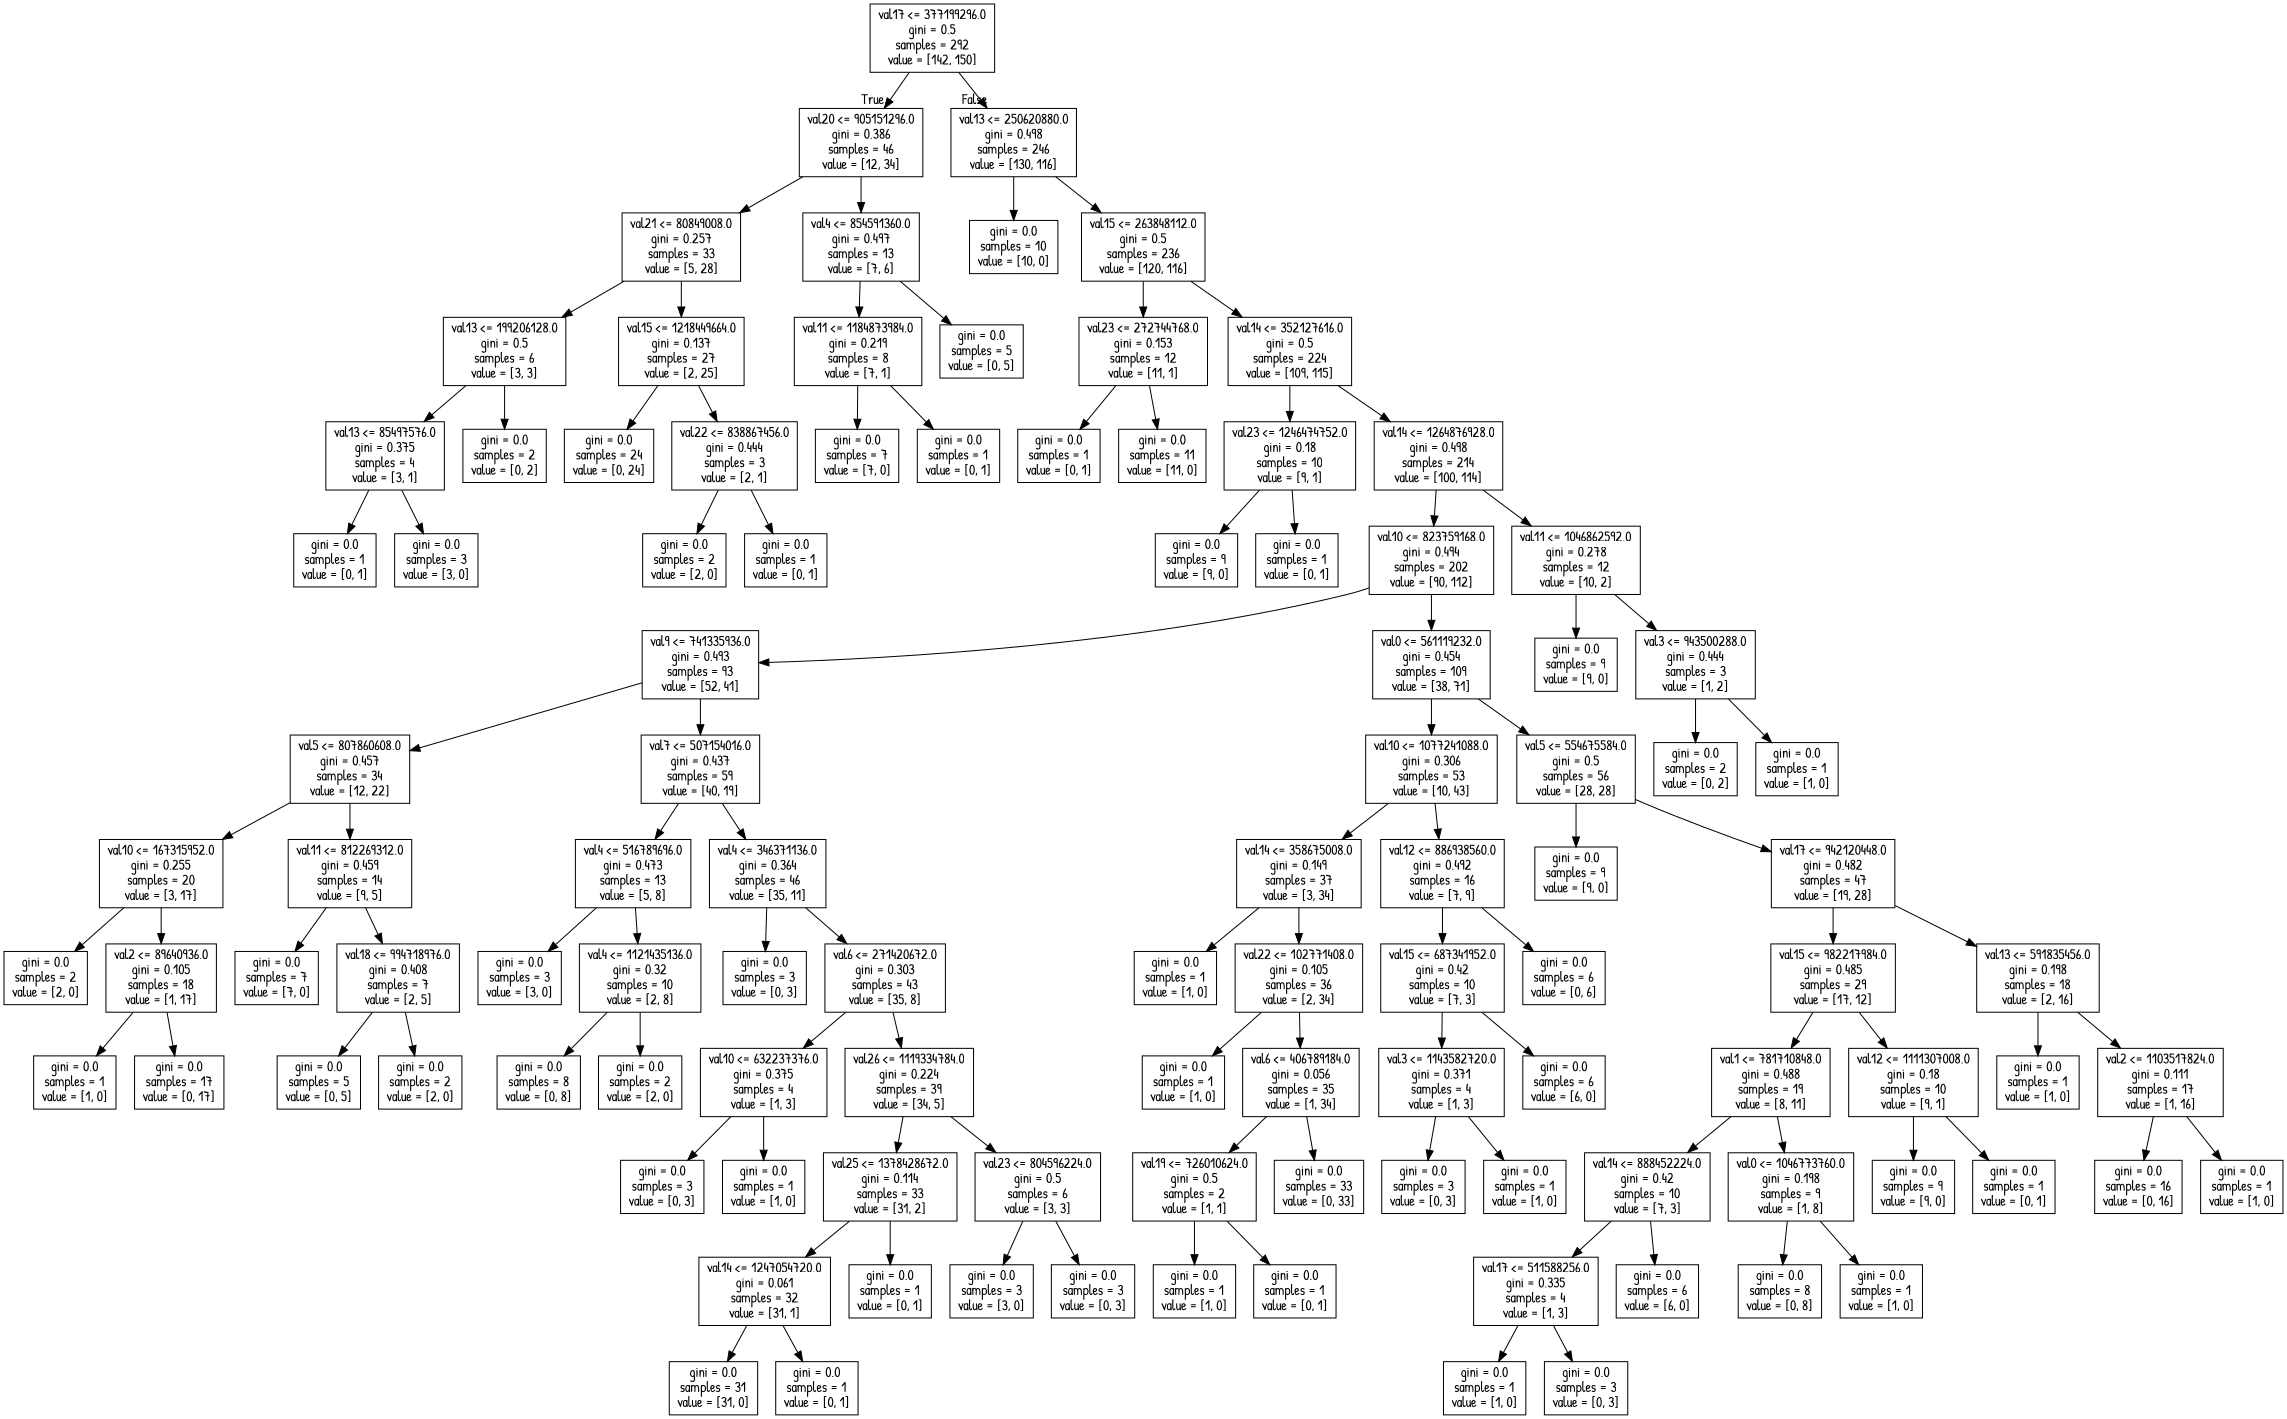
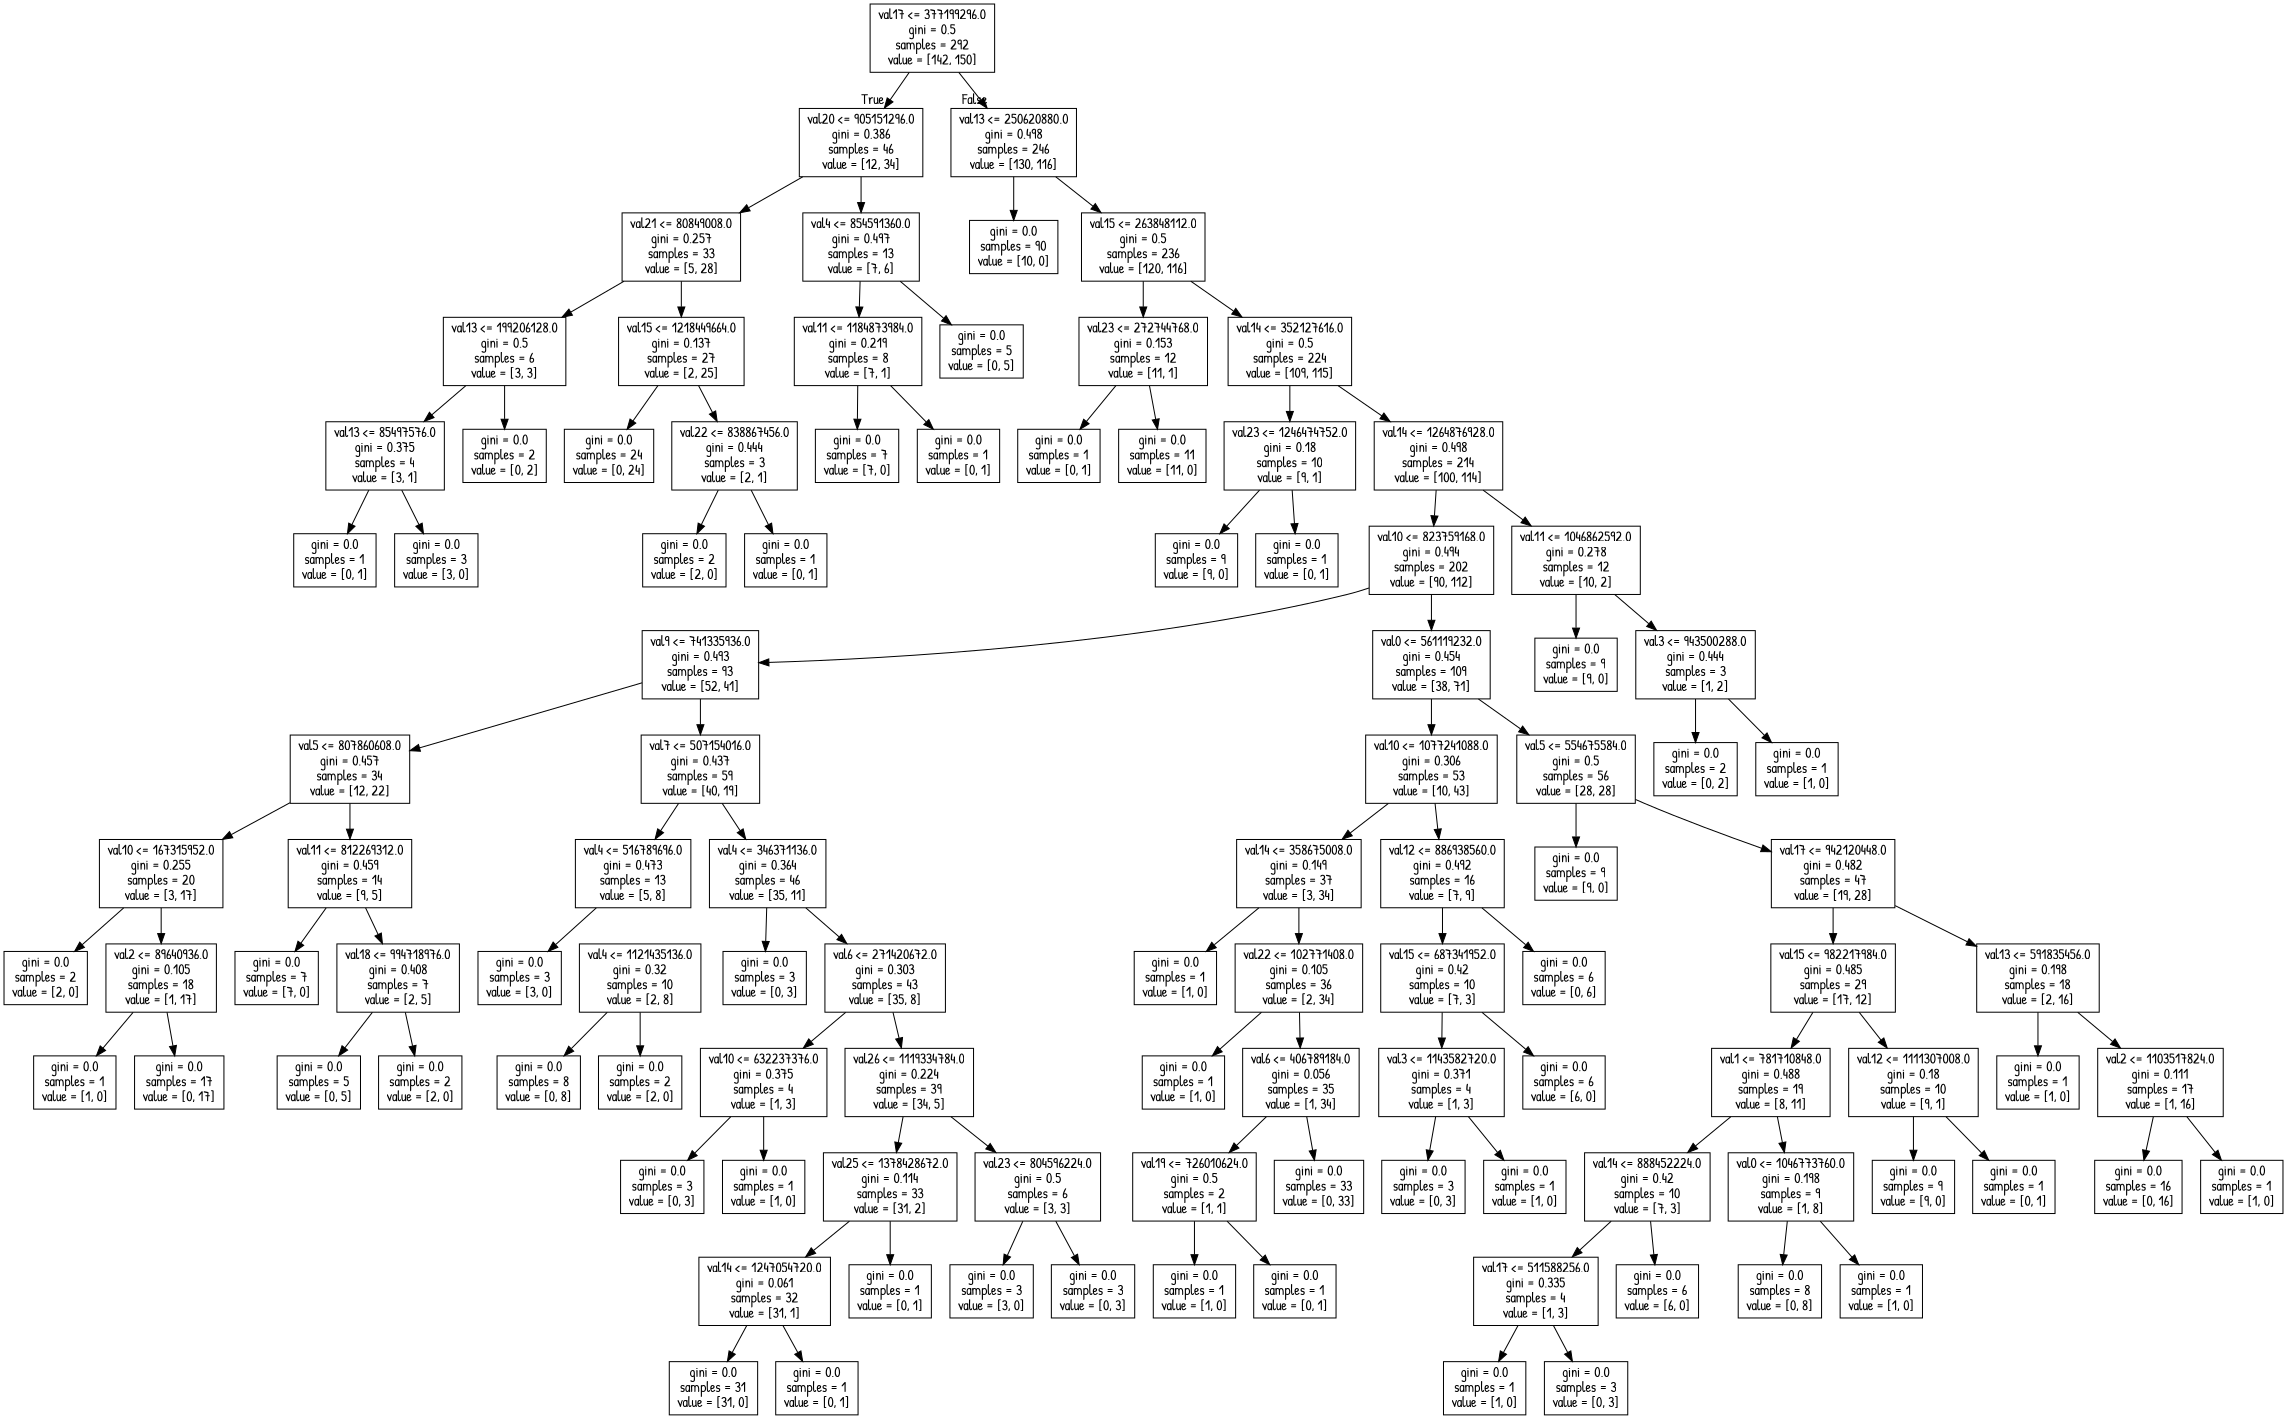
node "gini = 0.0 samples = 10 value = [10, 0]": label "gini = 0.0 samples = 10 value = [10, 0]" -> "gini = 0.0 samples = 90 value = [10, 0]"
edge "val4 <= 516789696.0 gini = 0.473 samples = 13 value = [5, 8]" -> "val4 <= 1121435136.0 gini = 0.32 samples = 10 value = [2, 8]": removed
